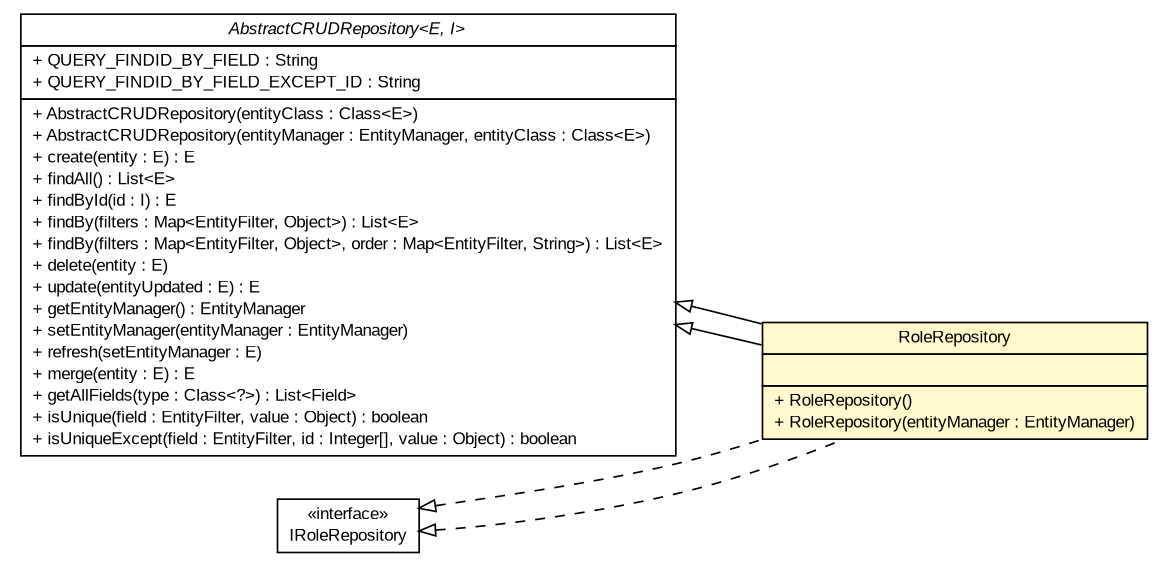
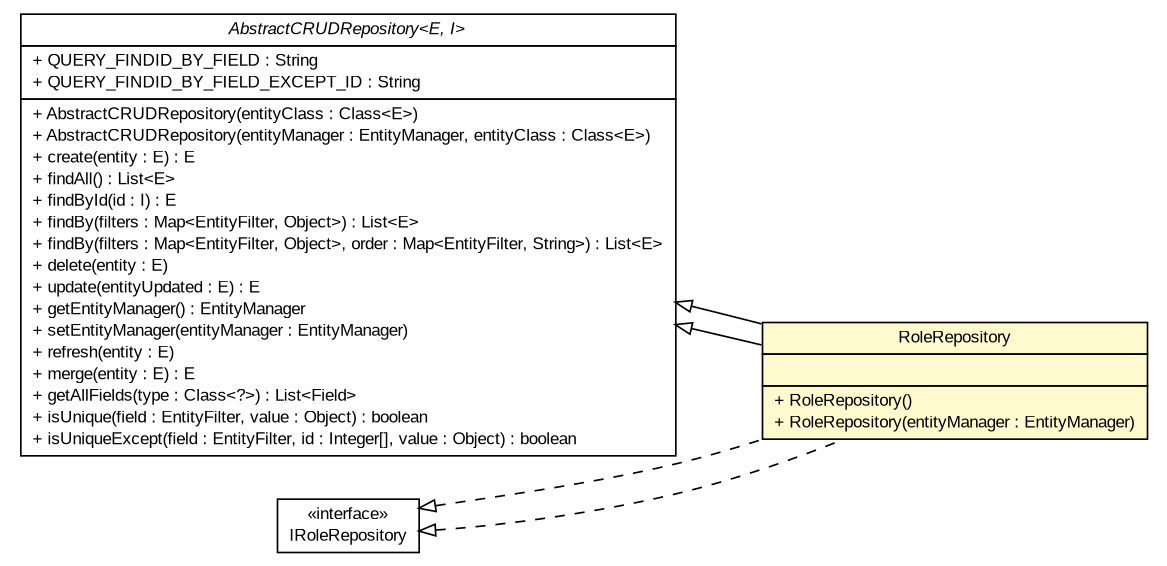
node "AbstractCRUDRepository<E, I>": text "+ refresh(setEntityManager : E)" -> "+ refresh(entity : E)"
